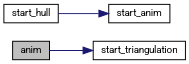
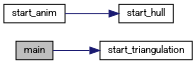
edge "start_hull" -> "start_anim": reversed
node "anim": label "anim" -> "main"
